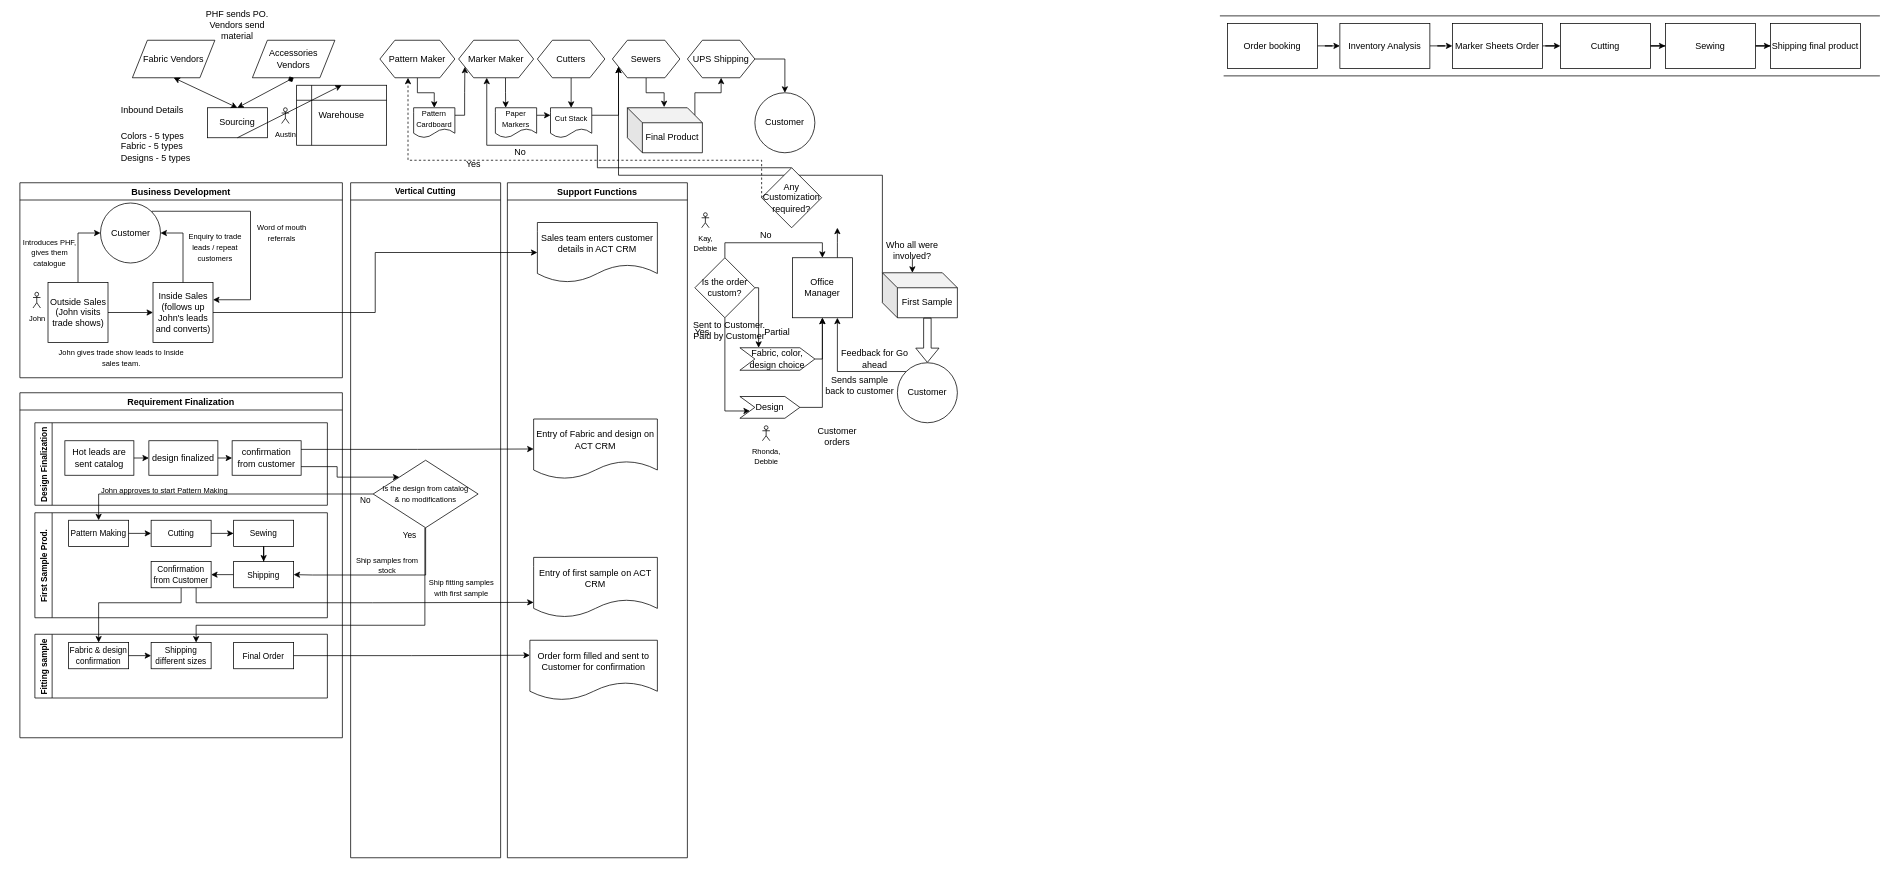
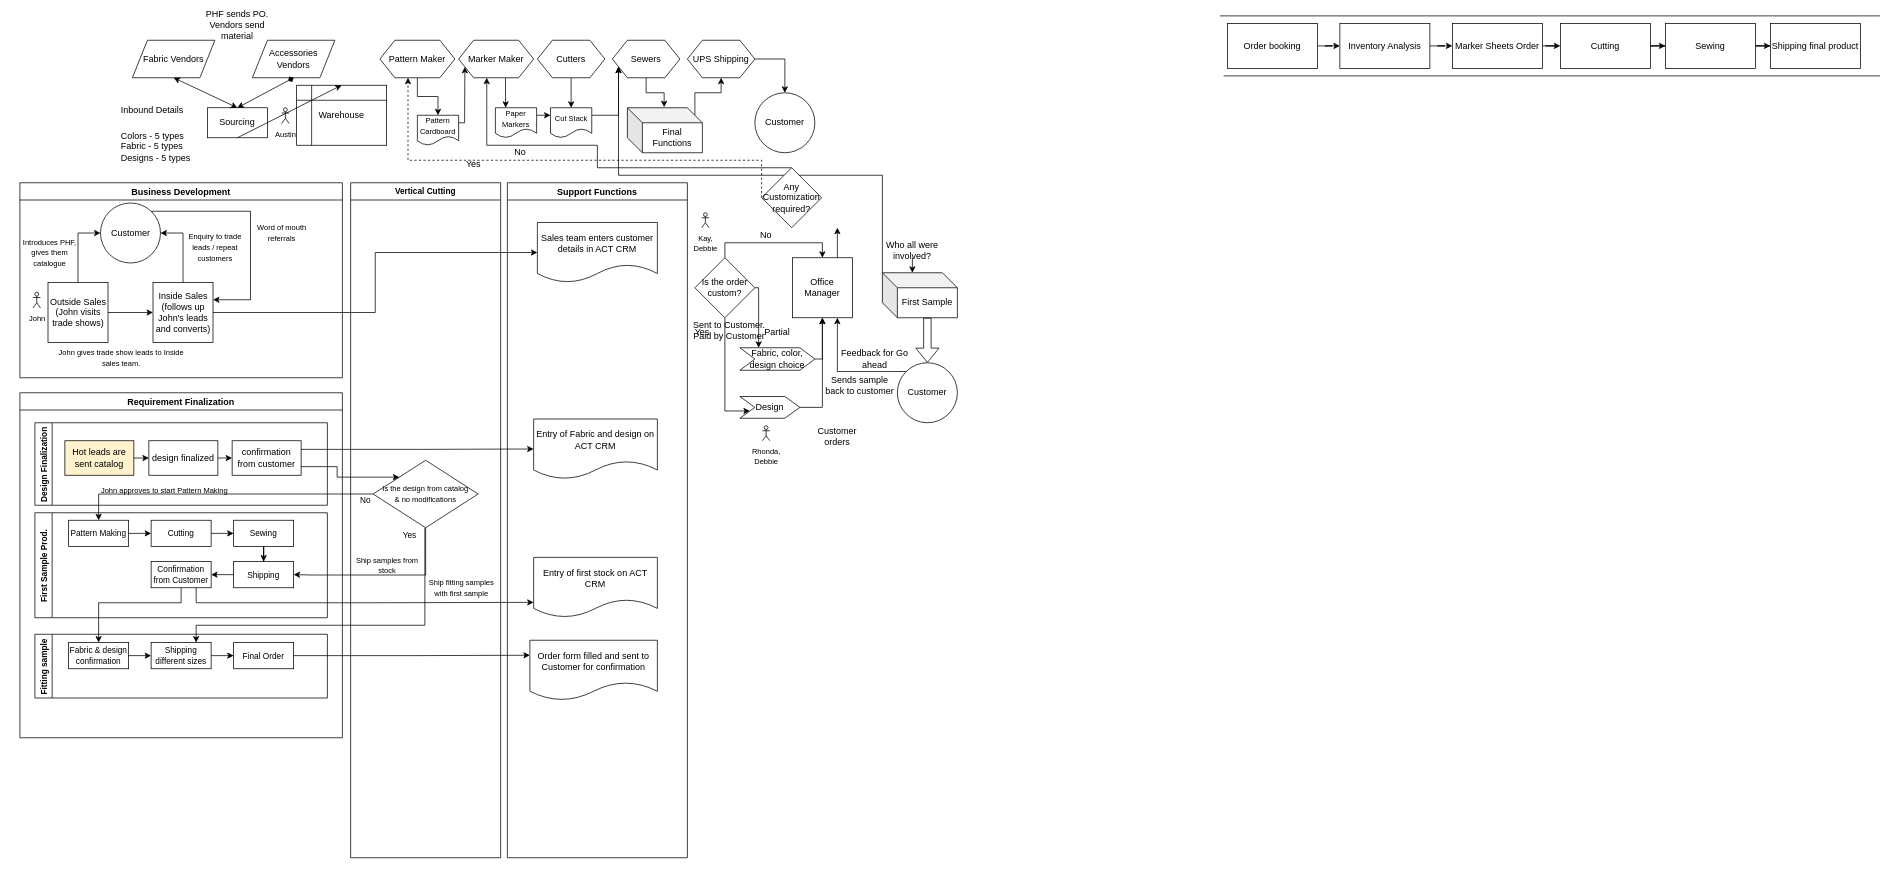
node "Pattern Cardboard": moved (434, 123) -> (438, 130)
node "Final Product": label "Final Product" -> "Final Functions"
node "Hot leads are sent catalog": fillcolor #ffffff -> #fff2cc
node "Entry of first sample on ACT CRM": label "Entry of first sample on ACT CRM" -> "Entry of first stock on ACT CRM"
edge "Shipping different sizes" -> "Final Order": added
